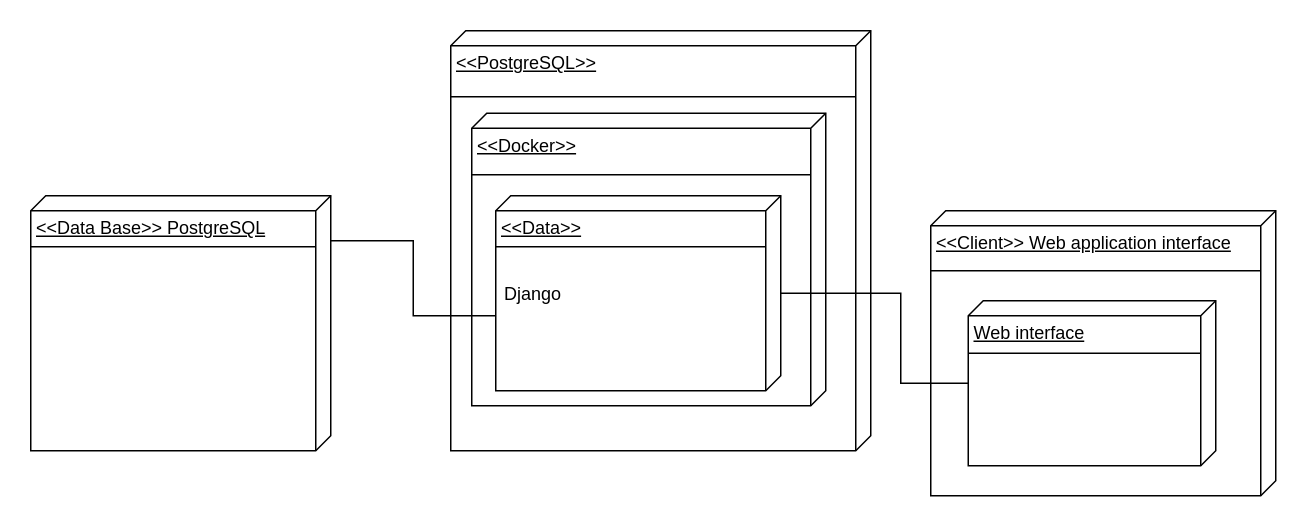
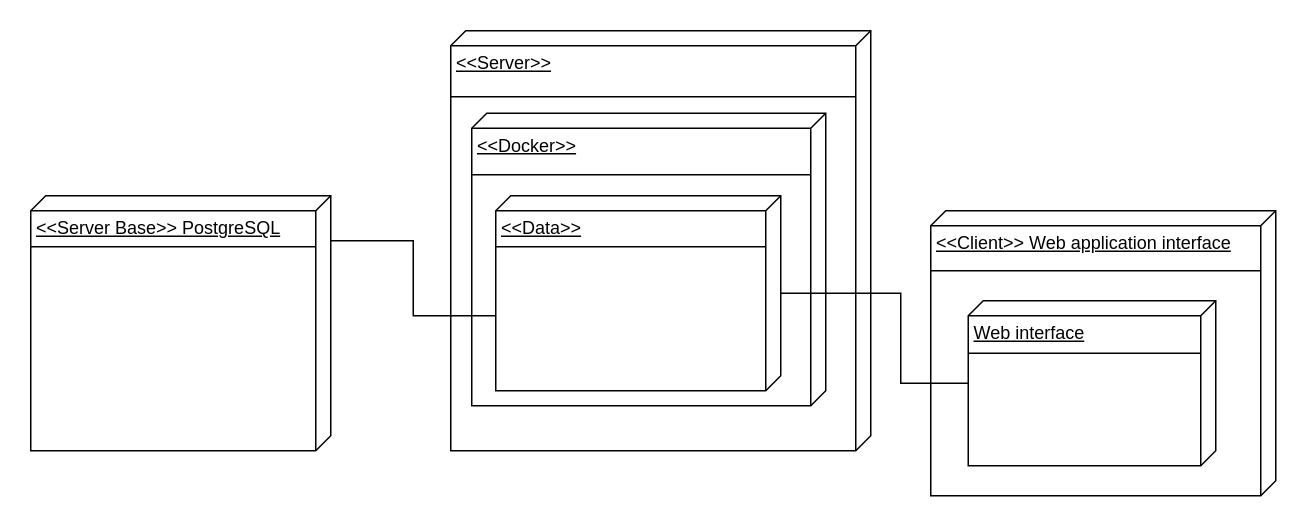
node "<<PostgreSQL>>": label "<<PostgreSQL>>" -> "<<Server>>"
node "<<Data Base>> PostgreSQL": label "<<Data Base>> PostgreSQL" -> "<<Server Base>> PostgreSQL"
node "Django": removed
